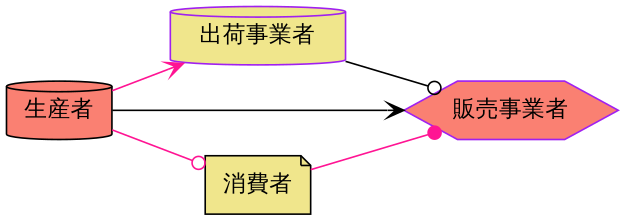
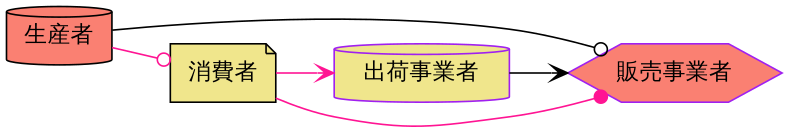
edge "出荷事業者" -> "販売事業者": arrowhead odot -> vee
edge "生産者" -> "出荷事業者": now "消費者" -> "出荷事業者"
edge "生産者" -> "販売事業者": arrowhead vee -> odot
